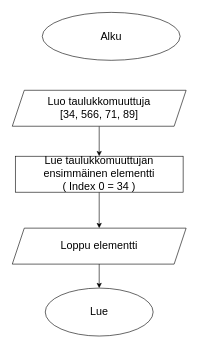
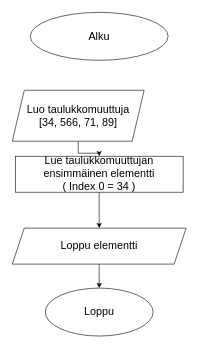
node "Alku": moved (111, 36) -> (99, 36)
node "Luo taulukkomuuttuja [34, 566, 71, 89]": size 174x36 -> 132x51
node "Lue": label "Lue" -> "Loppu"
